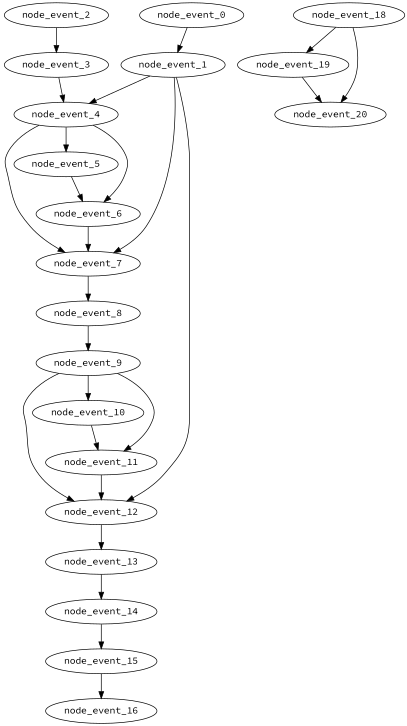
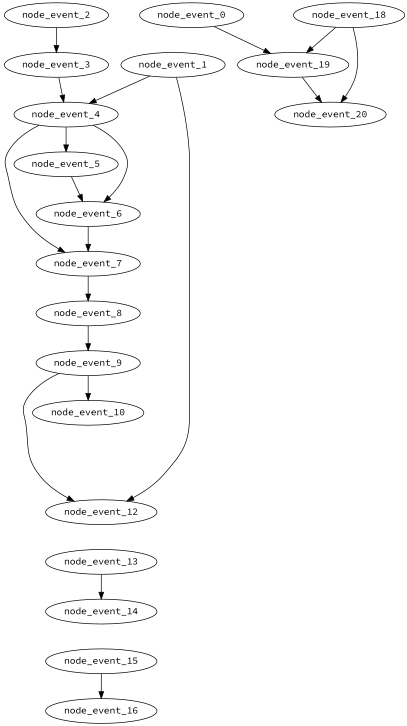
edge "node_event_0" -> "node_event_1": now "node_event_0" -> "node_event_19"
edge "node_event_1" -> "node_event_7": removed
node "node_event_11": removed
edge "node_event_12" -> "node_event_13": removed
edge "node_event_14" -> "node_event_15": removed
